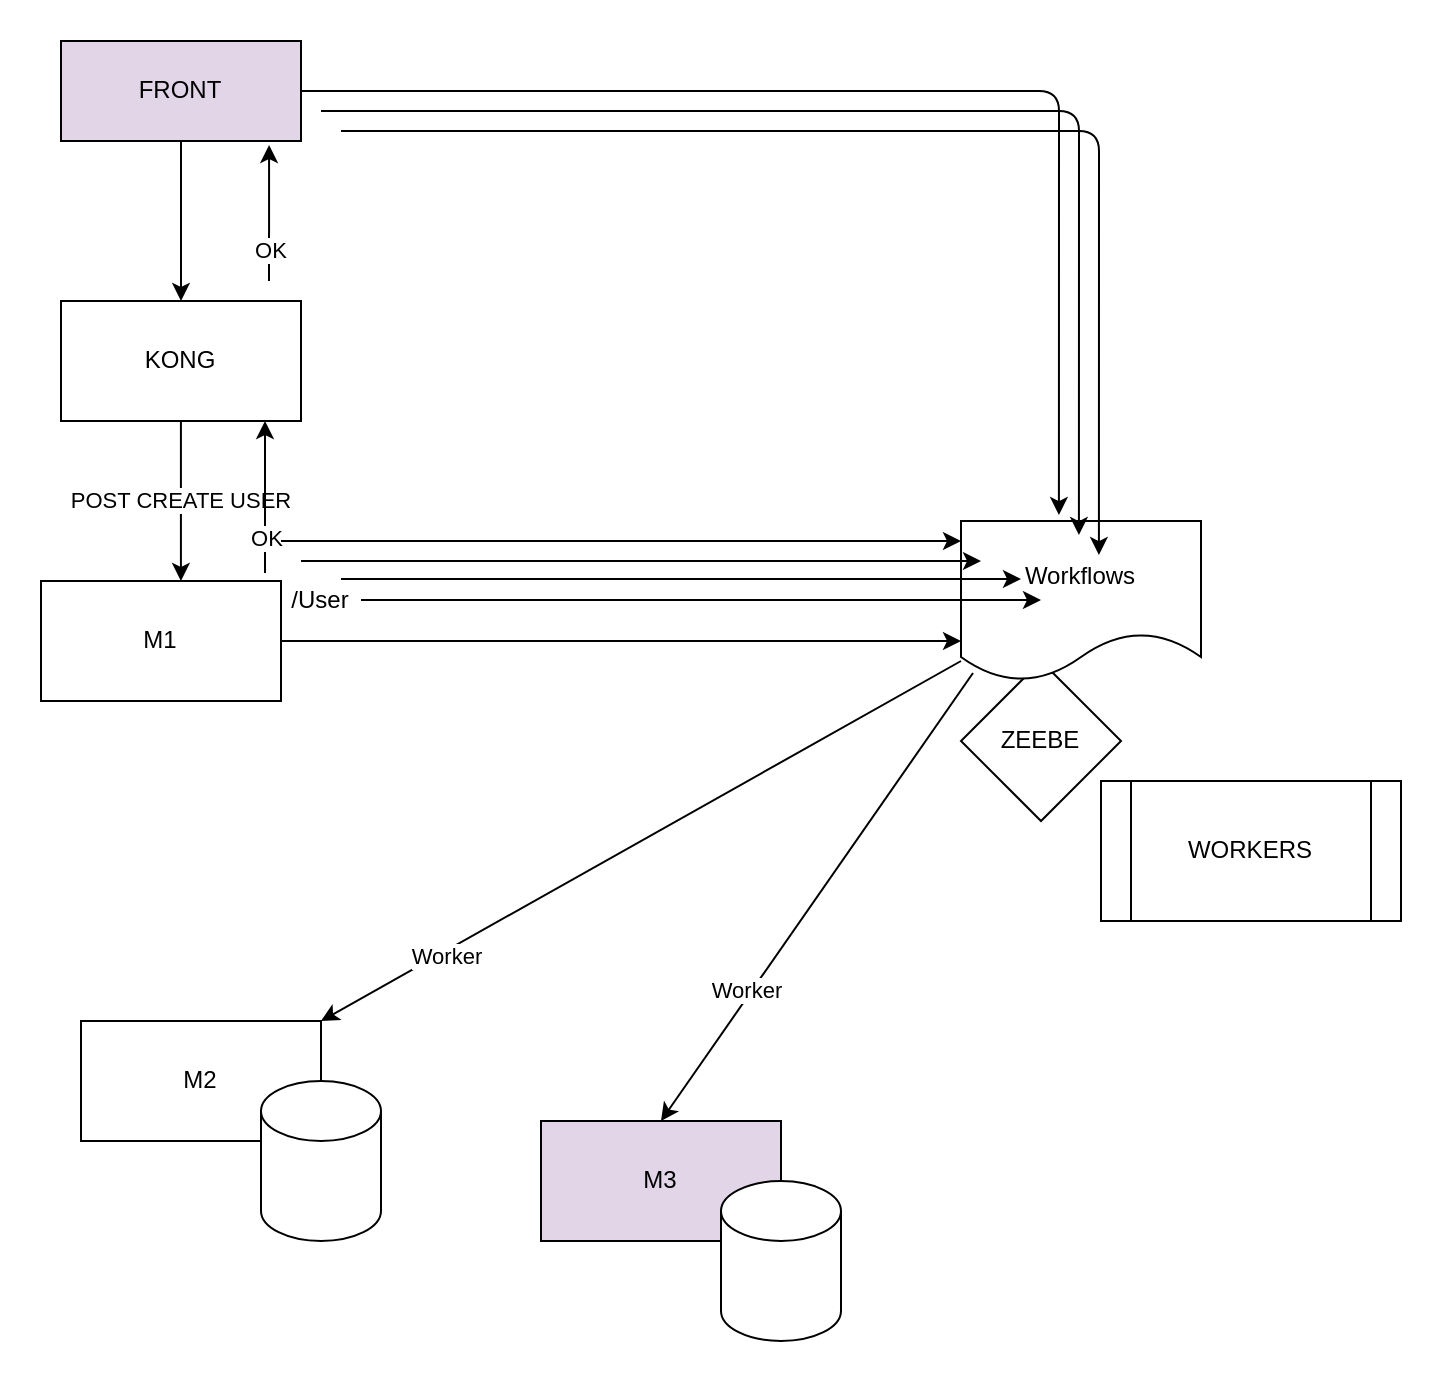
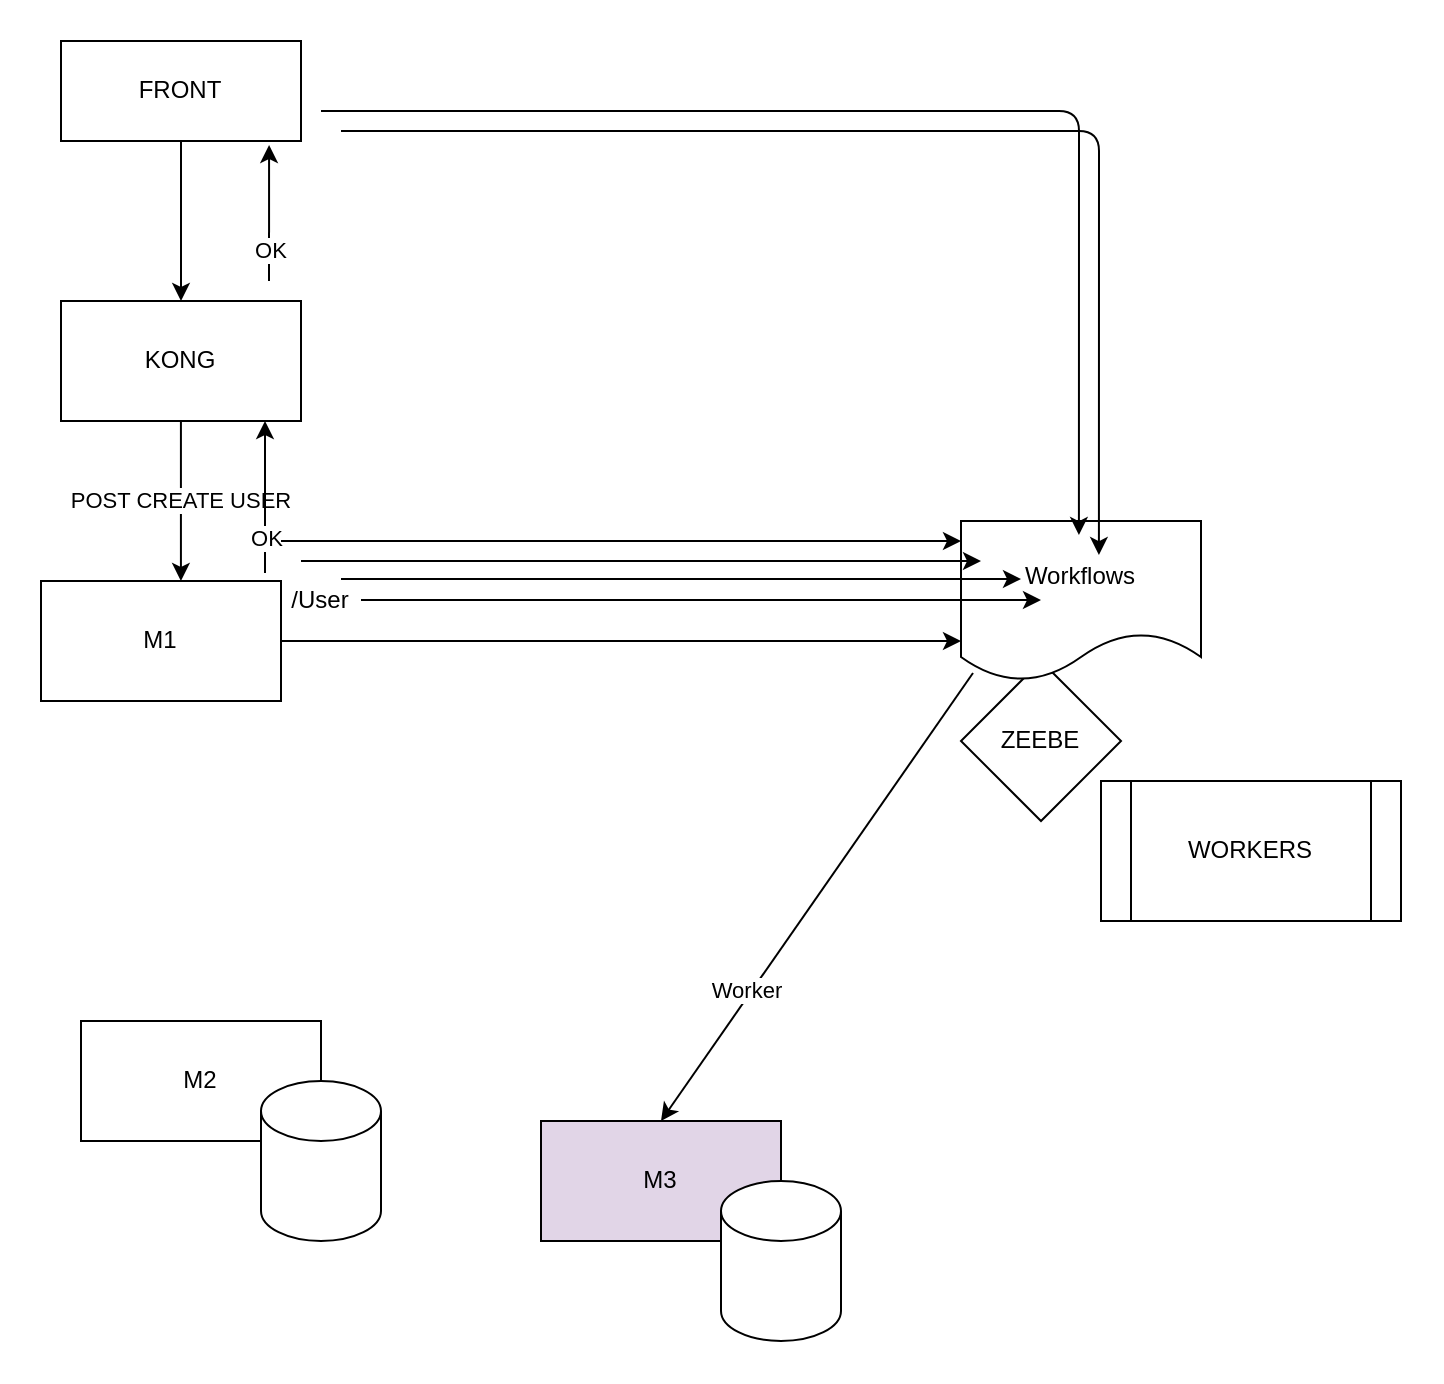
node "FRONT": fillcolor #e1d5e7 -> #ffffff
edge "FRONT" -> "Workflows": removed
edge "Workflows" -> "M2": removed, label "Worker"
